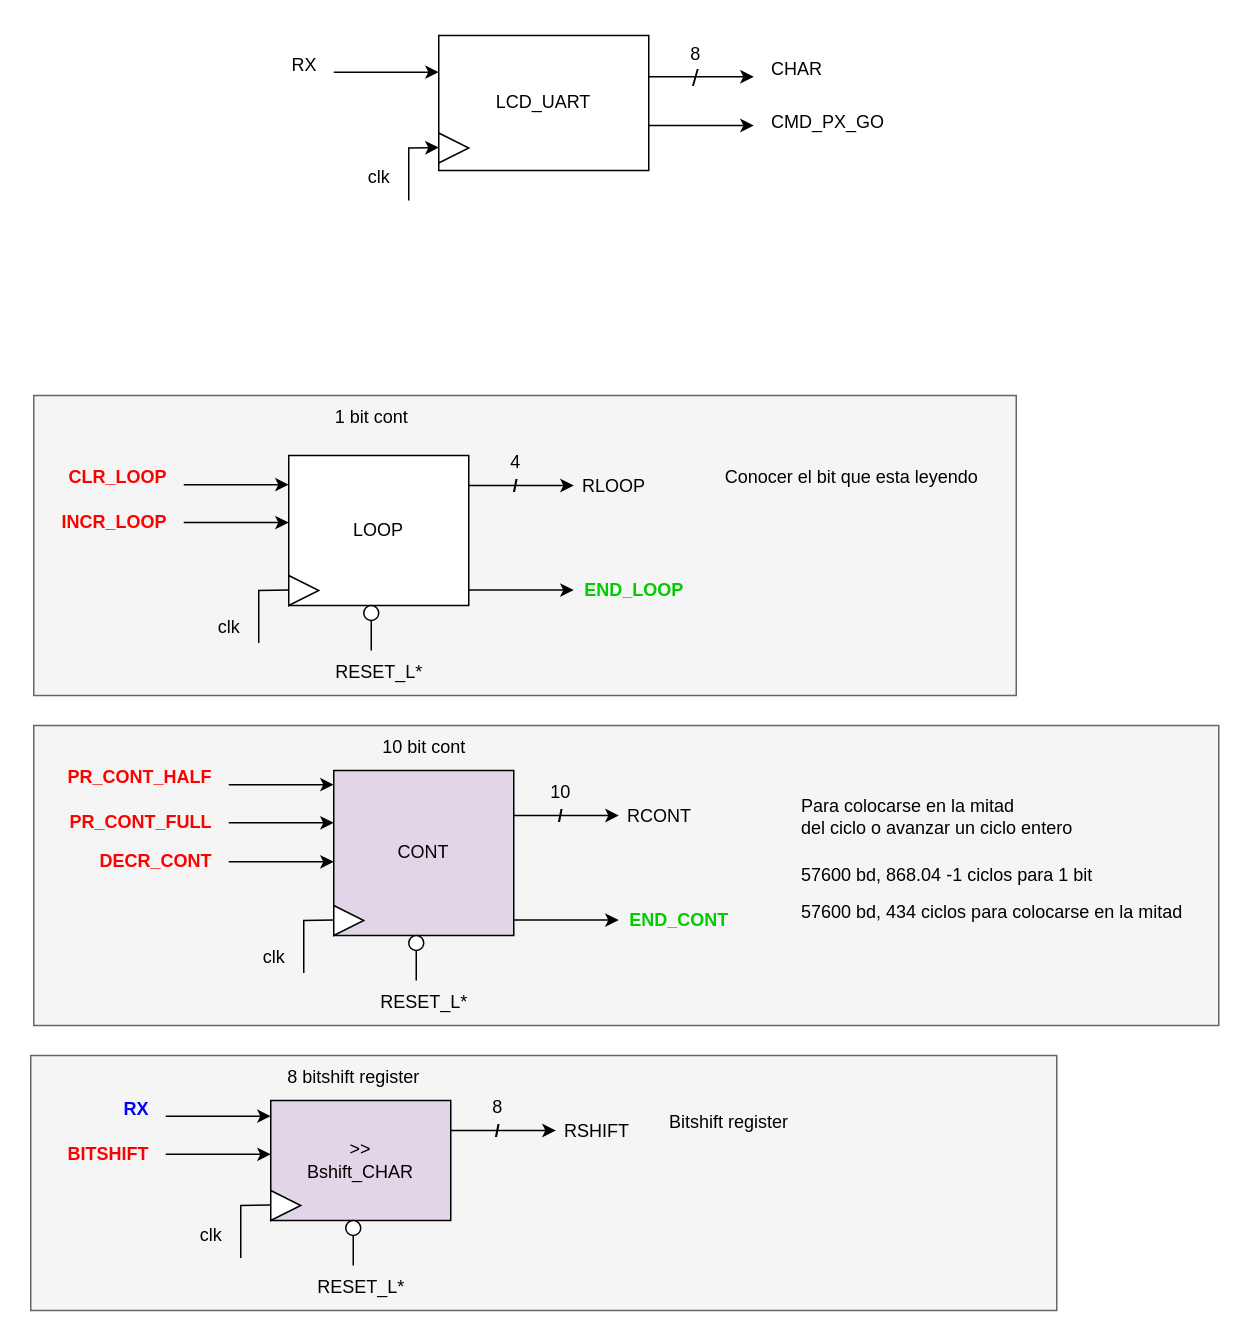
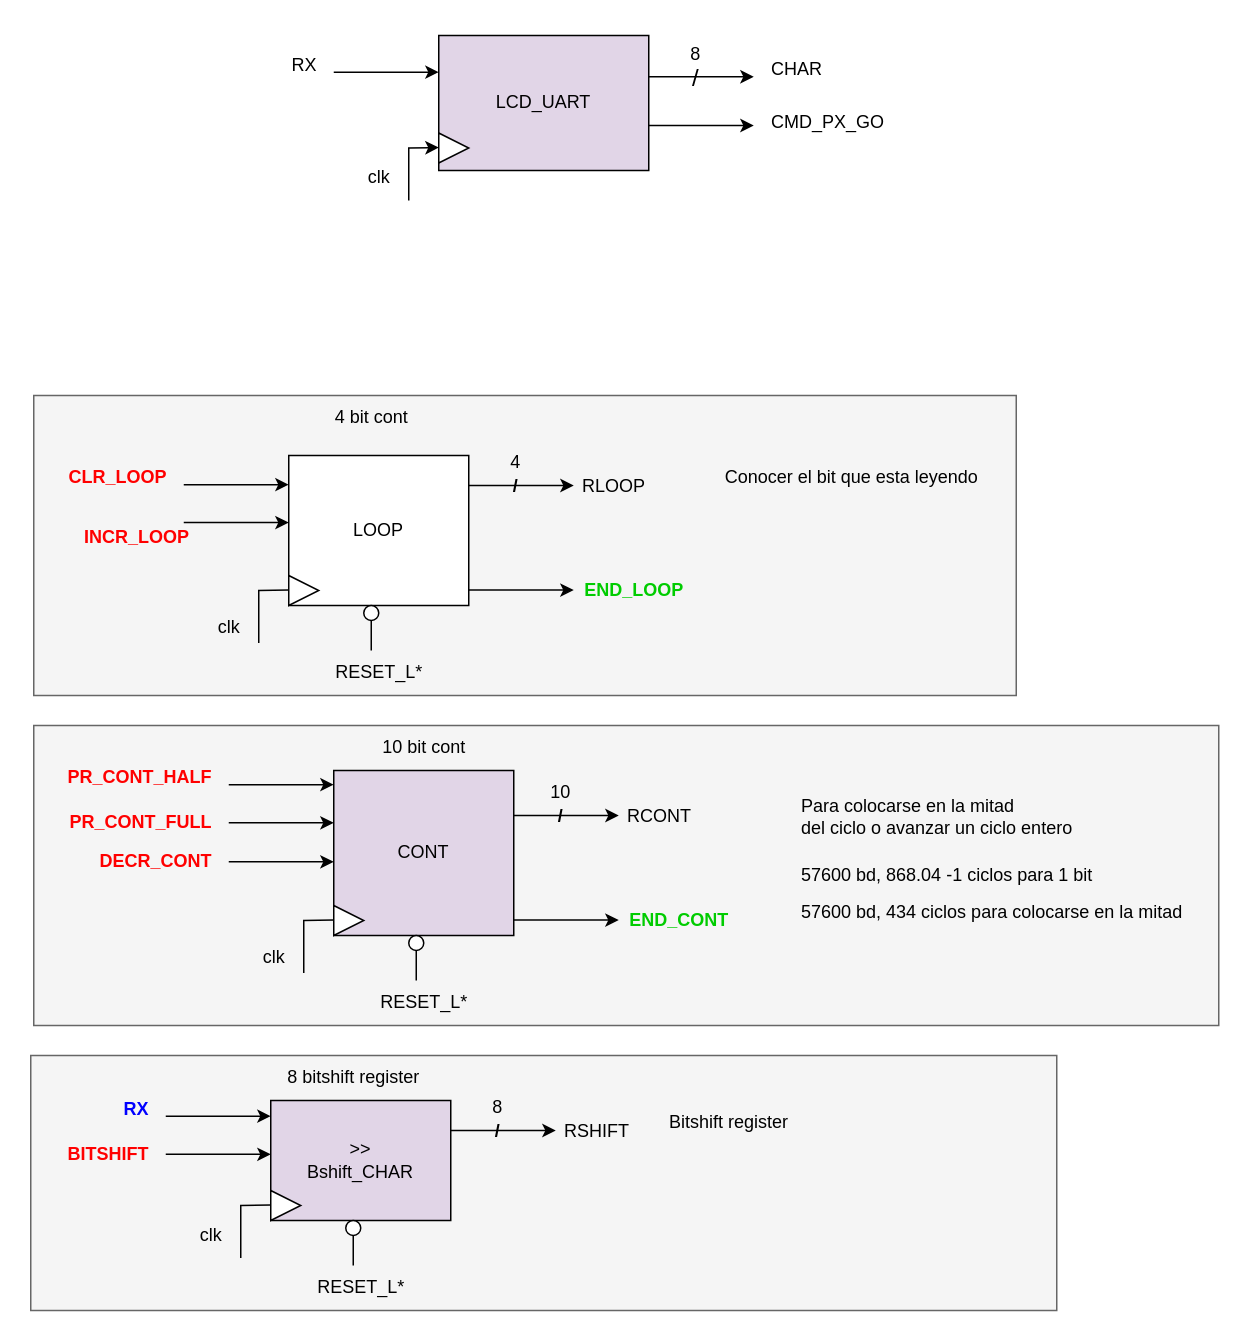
node "LCD_UART": fillcolor #ffffff -> #e1d5e7
node "1 bit cont": label "1 bit cont" -> "4 bit cont"
node "INCR_LOOP": moved (101, 523) -> (124, 538)
